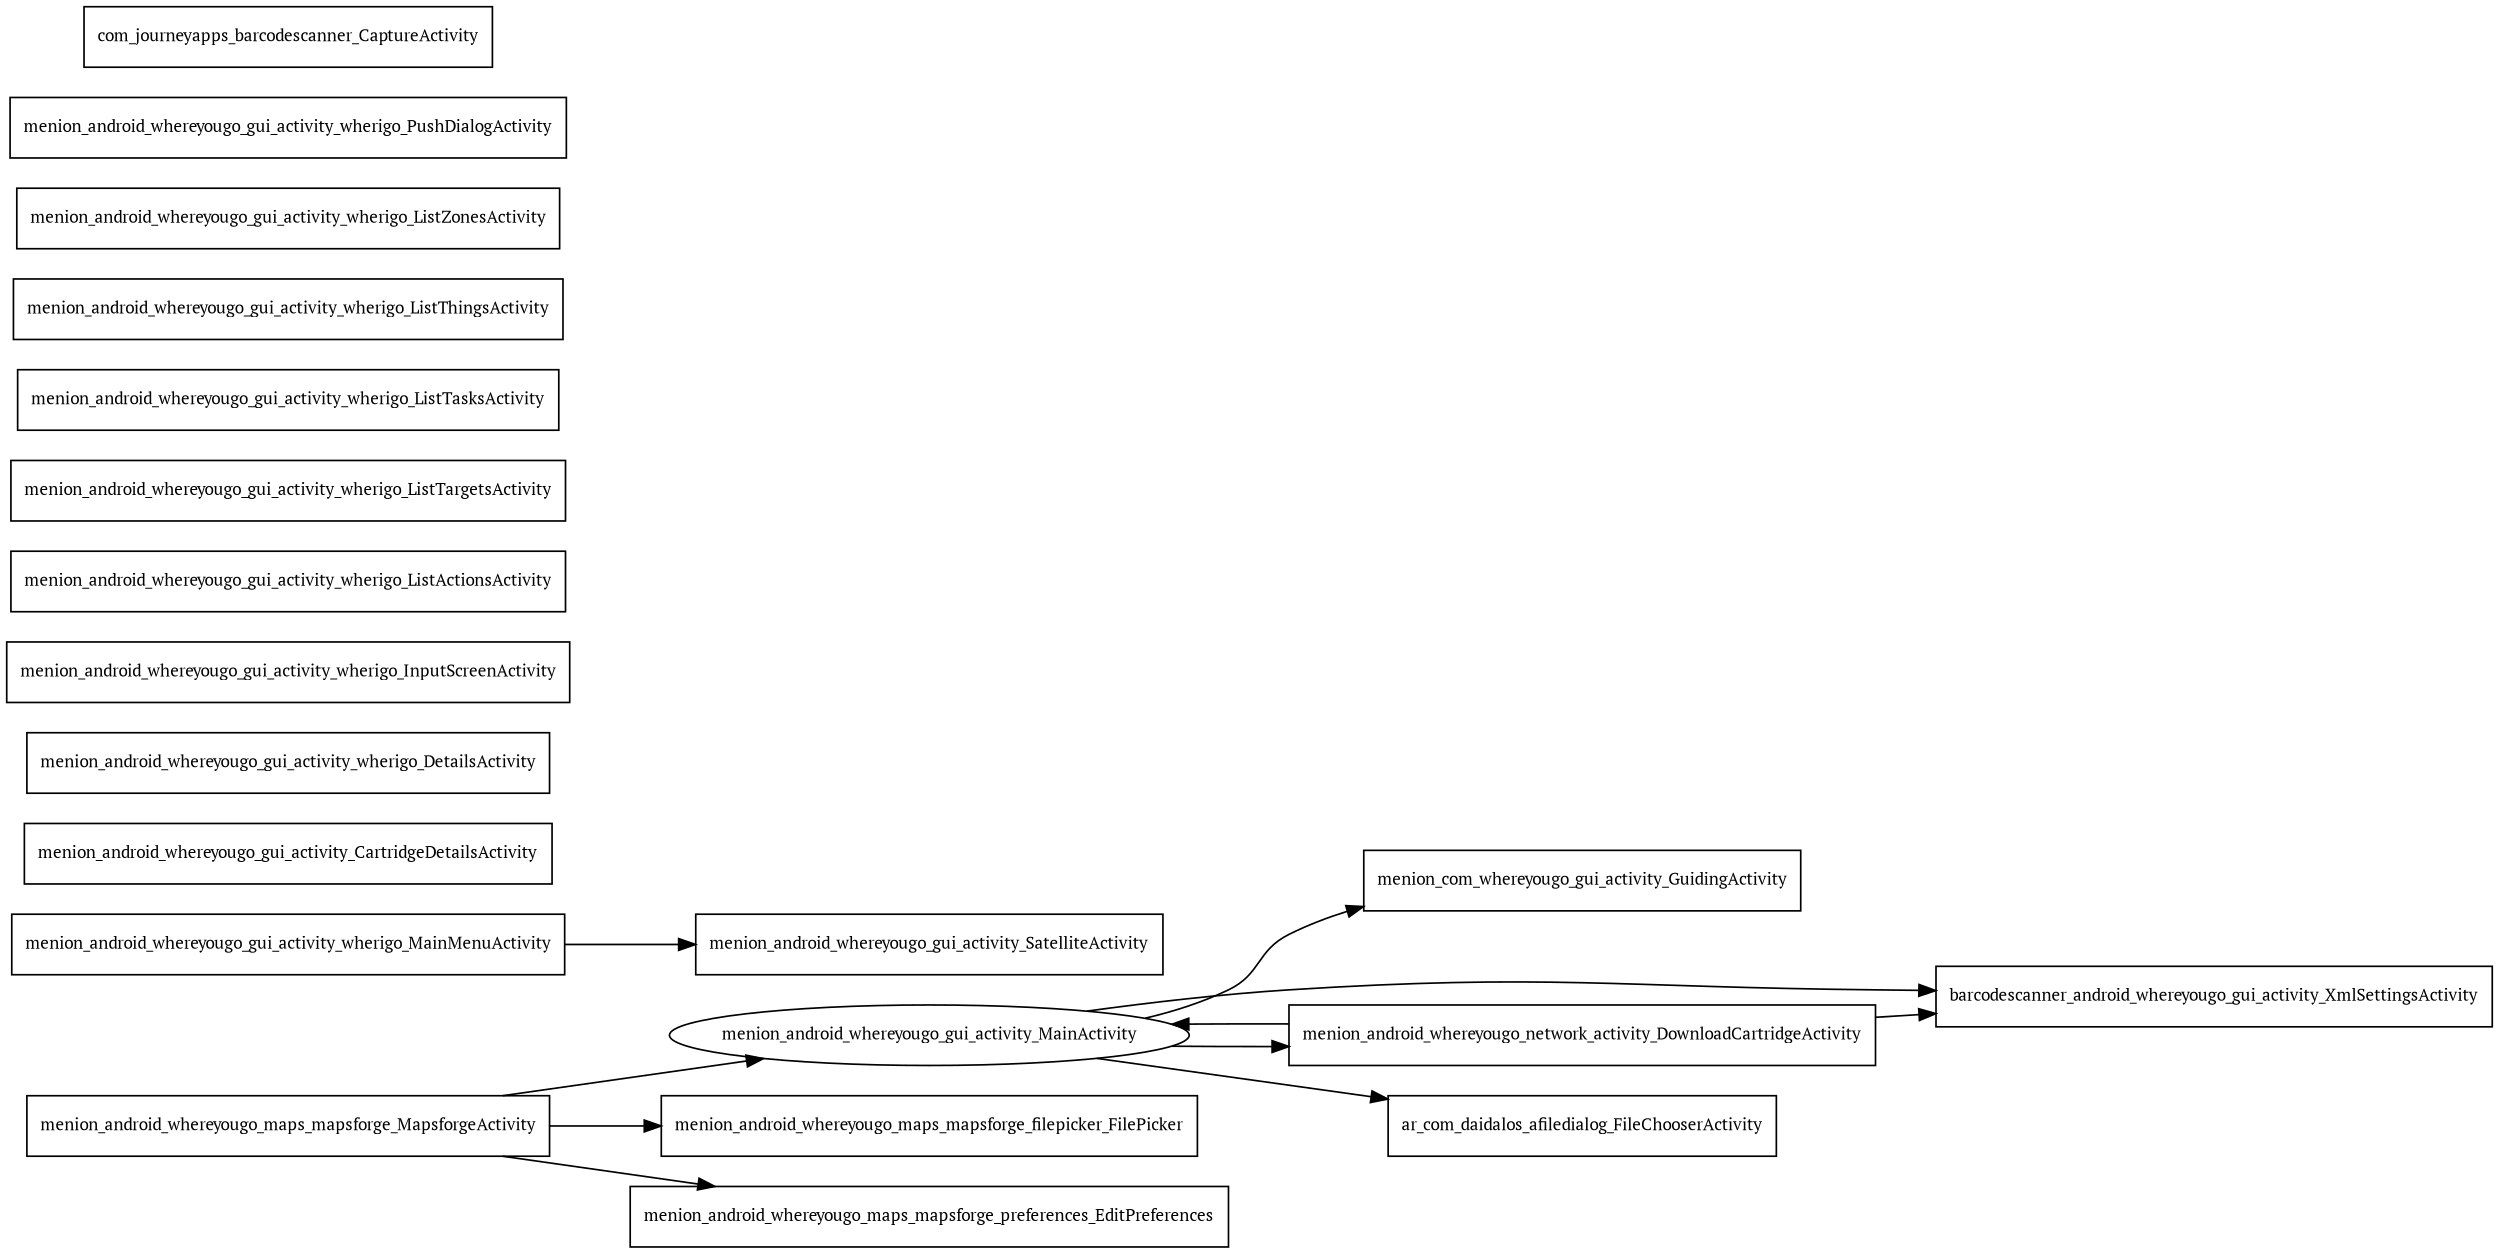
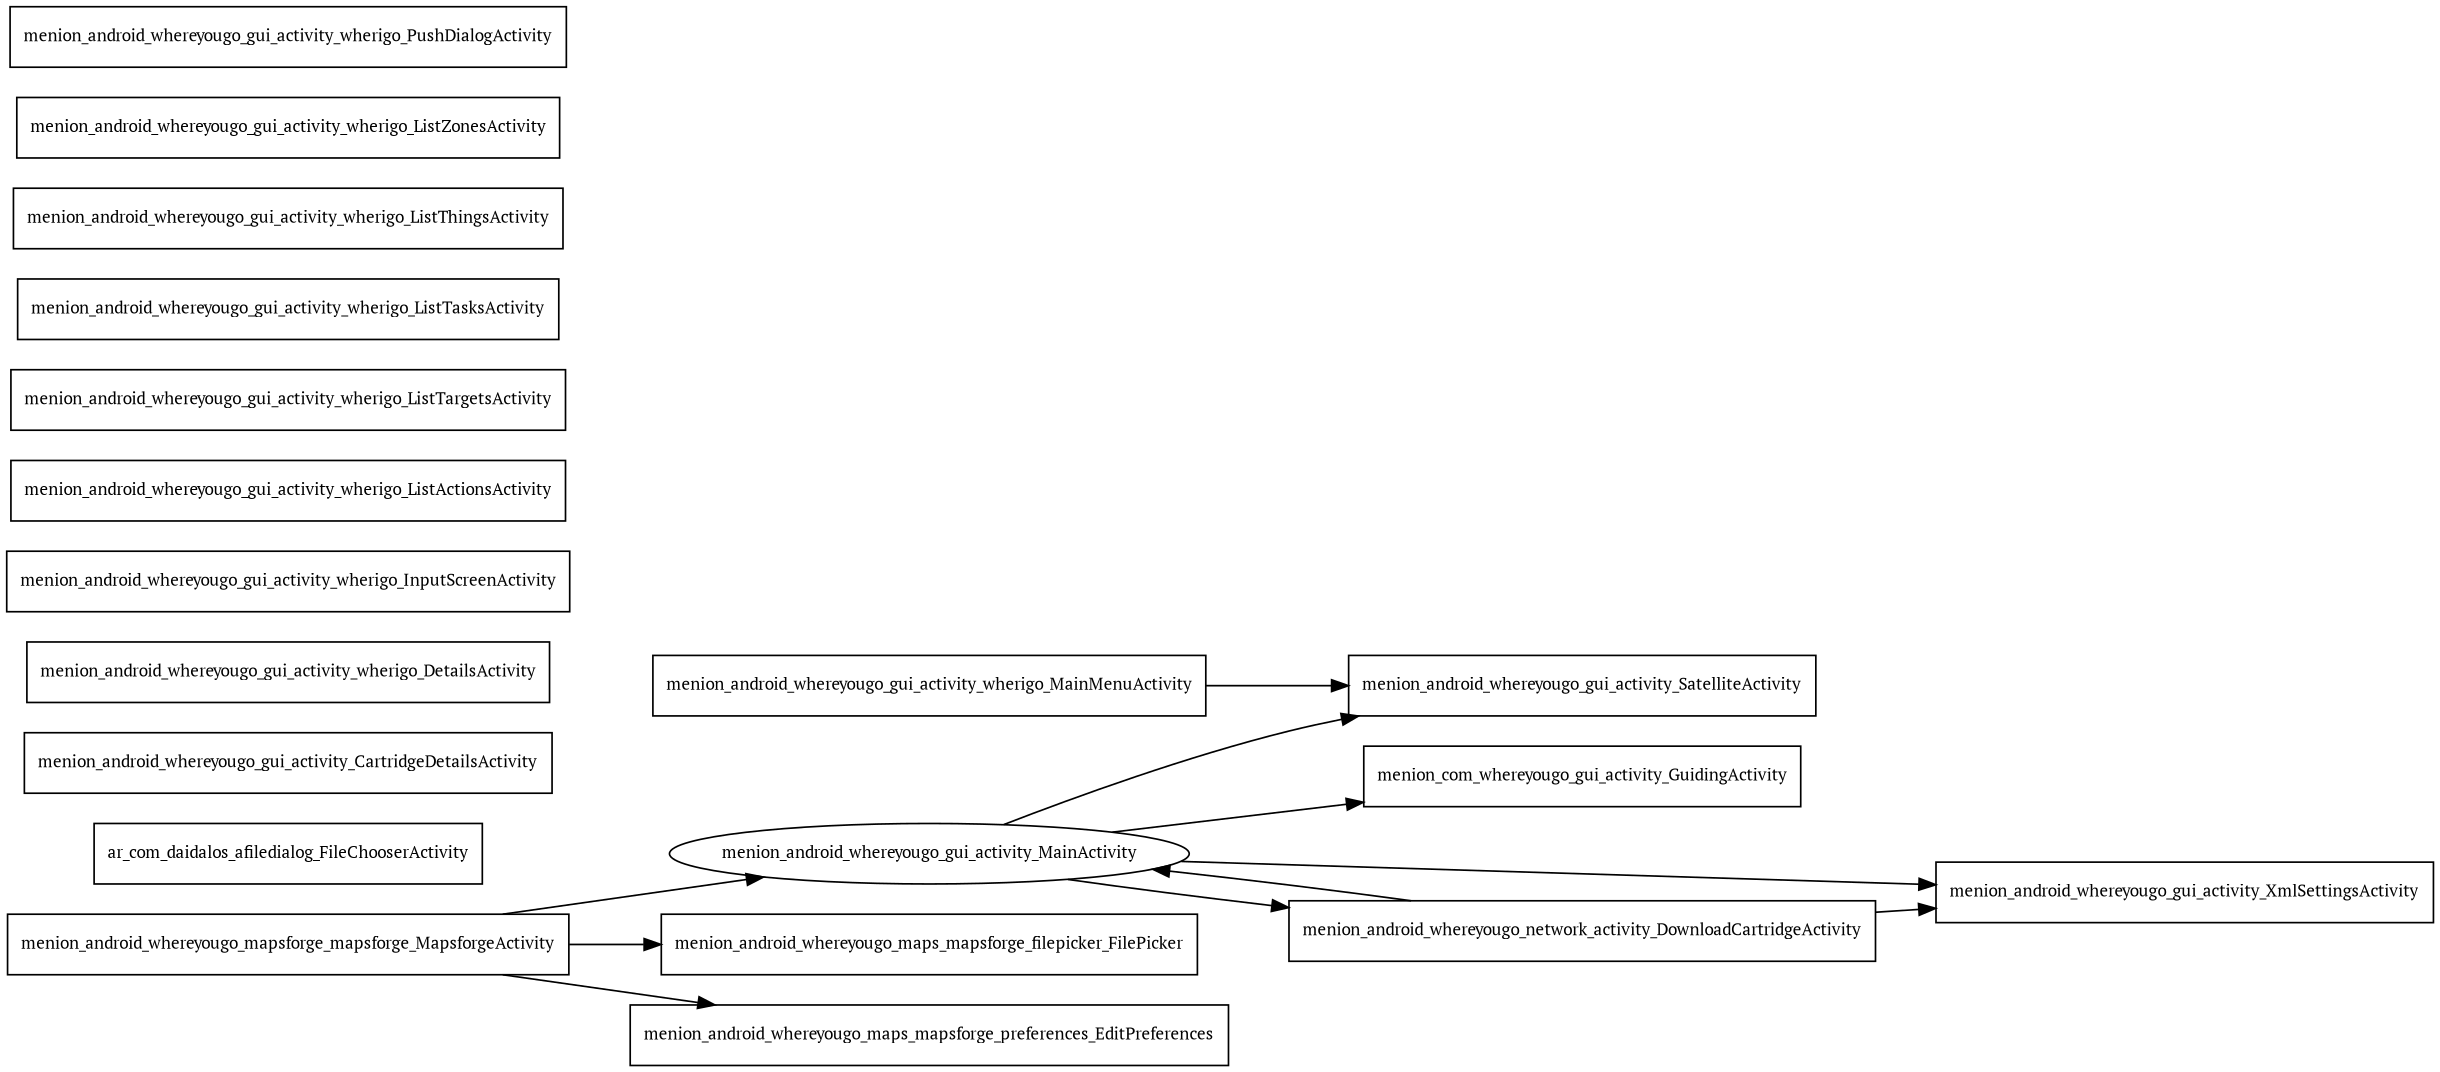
node "com_journeyapps_barcodescanner_CaptureActivity": removed
node "barcodescanner_android_whereyougo_gui_activity_XmlSettingsActivity": label "barcodescanner_android_whereyougo_gui_activity_XmlSettingsActivity" -> "menion_android_whereyougo_gui_activity_XmlSettingsActivity"
edge "menion_android_whereyougo_gui_activity_MainActivity" -> "ar_com_daidalos_afiledialog_FileChooserActivity": now "menion_android_whereyougo_gui_activity_MainActivity" -> "menion_android_whereyougo_gui_activity_SatelliteActivity"
node "menion_android_whereyougo_maps_mapsforge_MapsforgeActivity": label "menion_android_whereyougo_maps_mapsforge_MapsforgeActivity" -> "menion_android_whereyougo_mapsforge_mapsforge_MapsforgeActivity"
